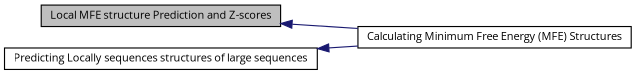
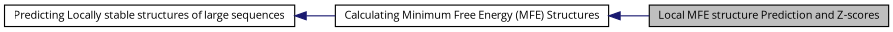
edge "Calculating Minimum Free Energy (MFE) Structures" -> "Local MFE structure Prediction and Z-scores": reversed
node "Predicting Locally sequences structures of large sequences": label "Predicting Locally sequences structures of large sequences" -> "Predicting Locally stable structures of large sequences"
